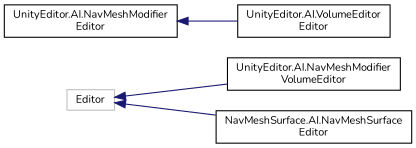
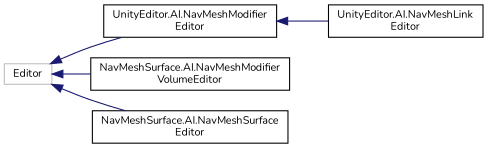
node "UnityEditor.AI.VolumeEditor Editor": label "UnityEditor.AI.VolumeEditor Editor" -> "UnityEditor.AI.NavMeshLink Editor"
edge "UnityEditor.AI.NavMeshModifier Editor" -> "Editor": added
node "UnityEditor.AI.NavMeshModifier VolumeEditor": label "UnityEditor.AI.NavMeshModifier VolumeEditor" -> "NavMeshSurface.AI.NavMeshModifier VolumeEditor"
